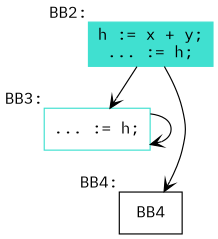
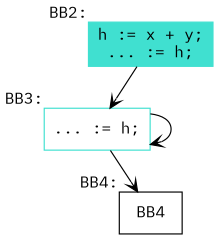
edge "h := x + y; ... := h; BB2:" -> "BB4 BB4:": now "... := h; BB3:" -> "BB4 BB4:"
